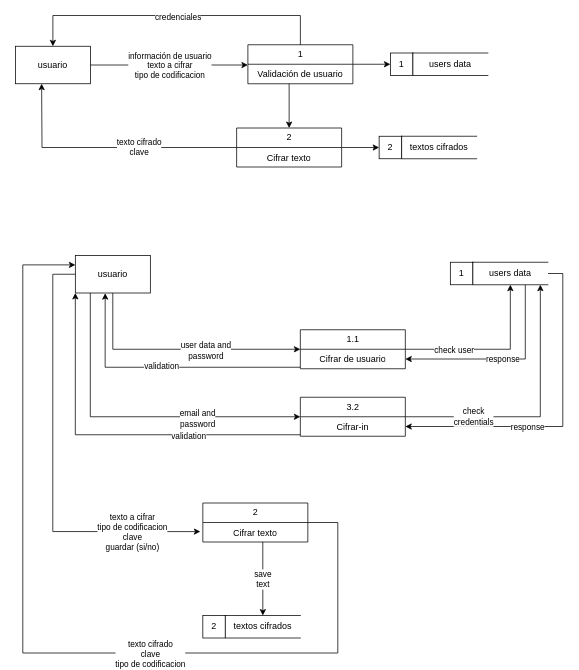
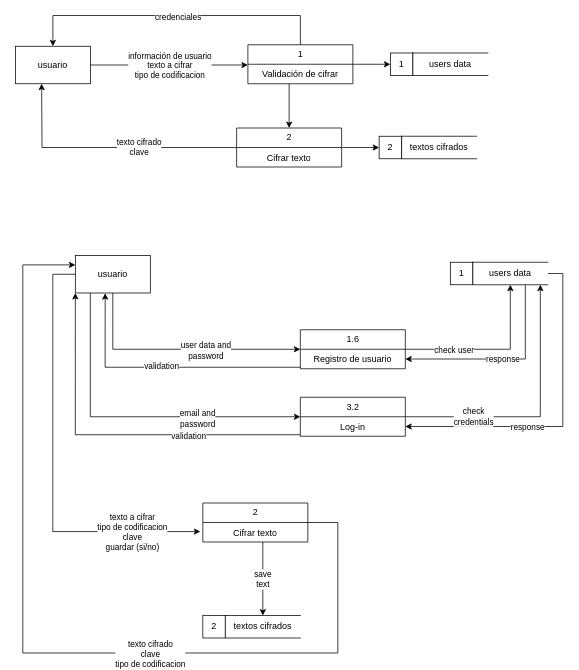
node "Validación de usuario": label "Validación de usuario" -> "Validación de cifrar"
node "1.1": label "1.1" -> "1.6"
node "Cifrar de usuario": label "Cifrar de usuario" -> "Registro de usuario"
node "Cifrar-in": label "Cifrar-in" -> "Log-in"
